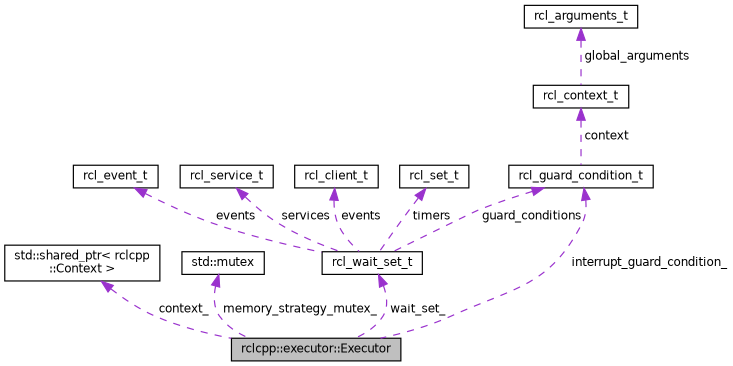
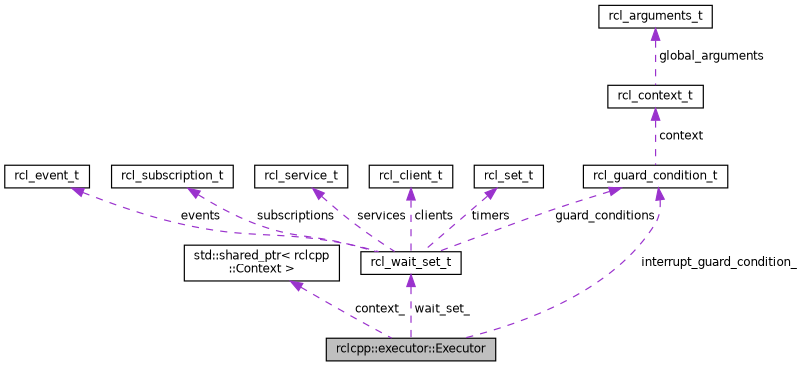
node "rcl_subscription_t": added
edge "rcl_wait_set_t" -> "rcl_client_t": label " events" -> " clients"
node "std::mutex": removed
